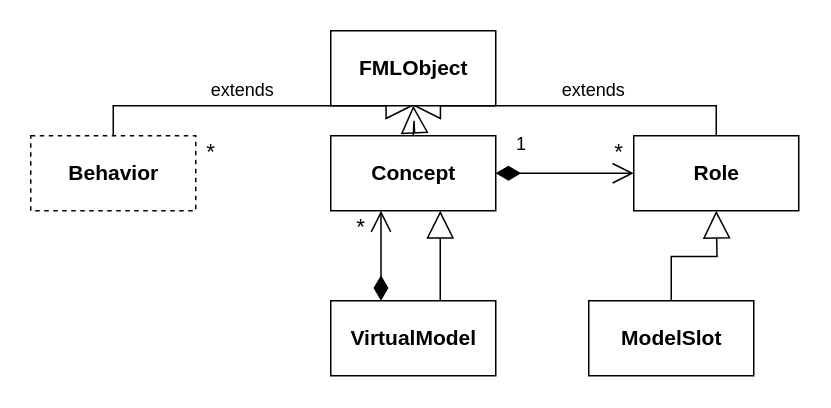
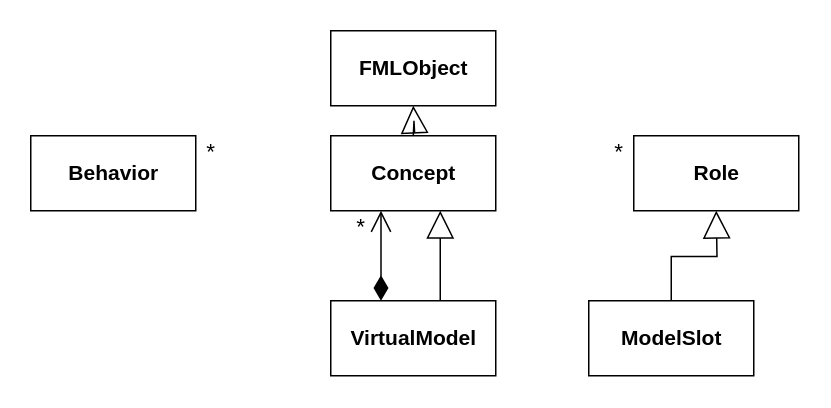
edge "Behavior" -> "FMLObject": removed, label "extends"
edge "Role" -> "FMLObject": removed, label "extends"
node "Behavior": style dashed -> solid
edge "Concept" -- "Role": removed, label "1"
